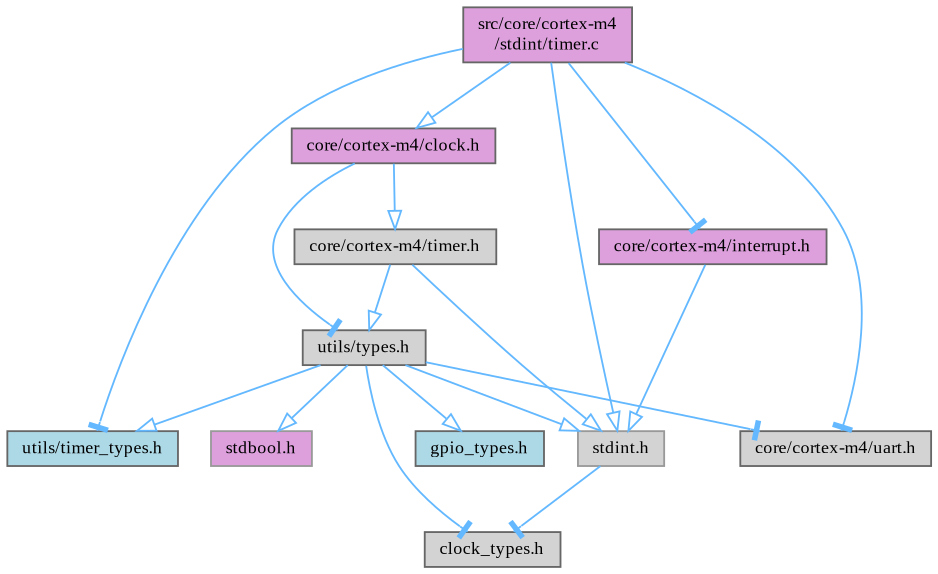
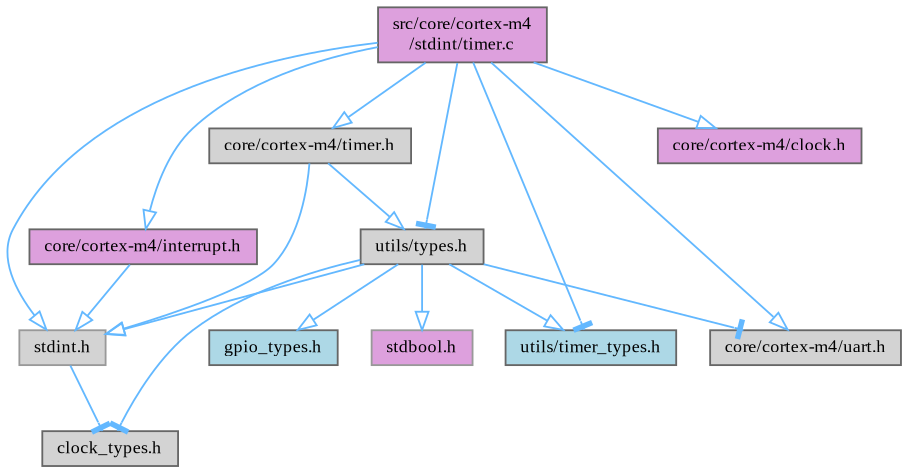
edge "src/core/cortex-m4 /stdint/timer.c" -> "core/cortex-m4/interrupt.h": arrowhead tee -> onormal
edge "core/cortex-m4/clock.h" -> "core/cortex-m4/timer.h": now "src/core/cortex-m4 /stdint/timer.c" -> "core/cortex-m4/timer.h"
edge "src/core/cortex-m4 /stdint/timer.c" -> "core/cortex-m4/uart.h": arrowhead tee -> onormal
edge "core/cortex-m4/clock.h" -> "utils/types.h": now "src/core/cortex-m4 /stdint/timer.c" -> "utils/types.h"
